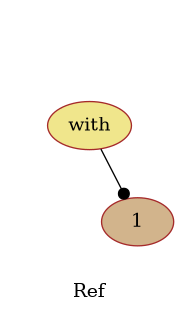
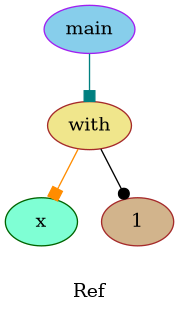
node "main": added
node "x": added
